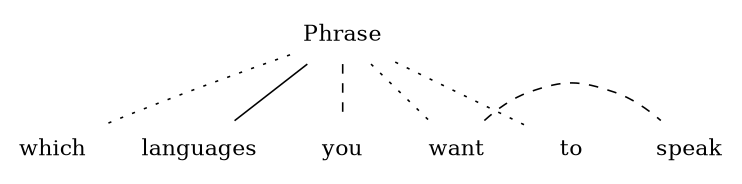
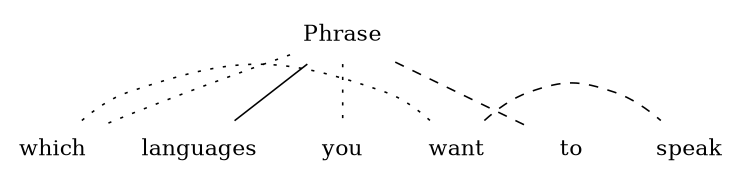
edge "Phrase" -- "you": style dashed -> dotted
edge "Phrase" -- "want": now "which" -- "want"
edge "Phrase" -- "to": style dotted -> dashed
